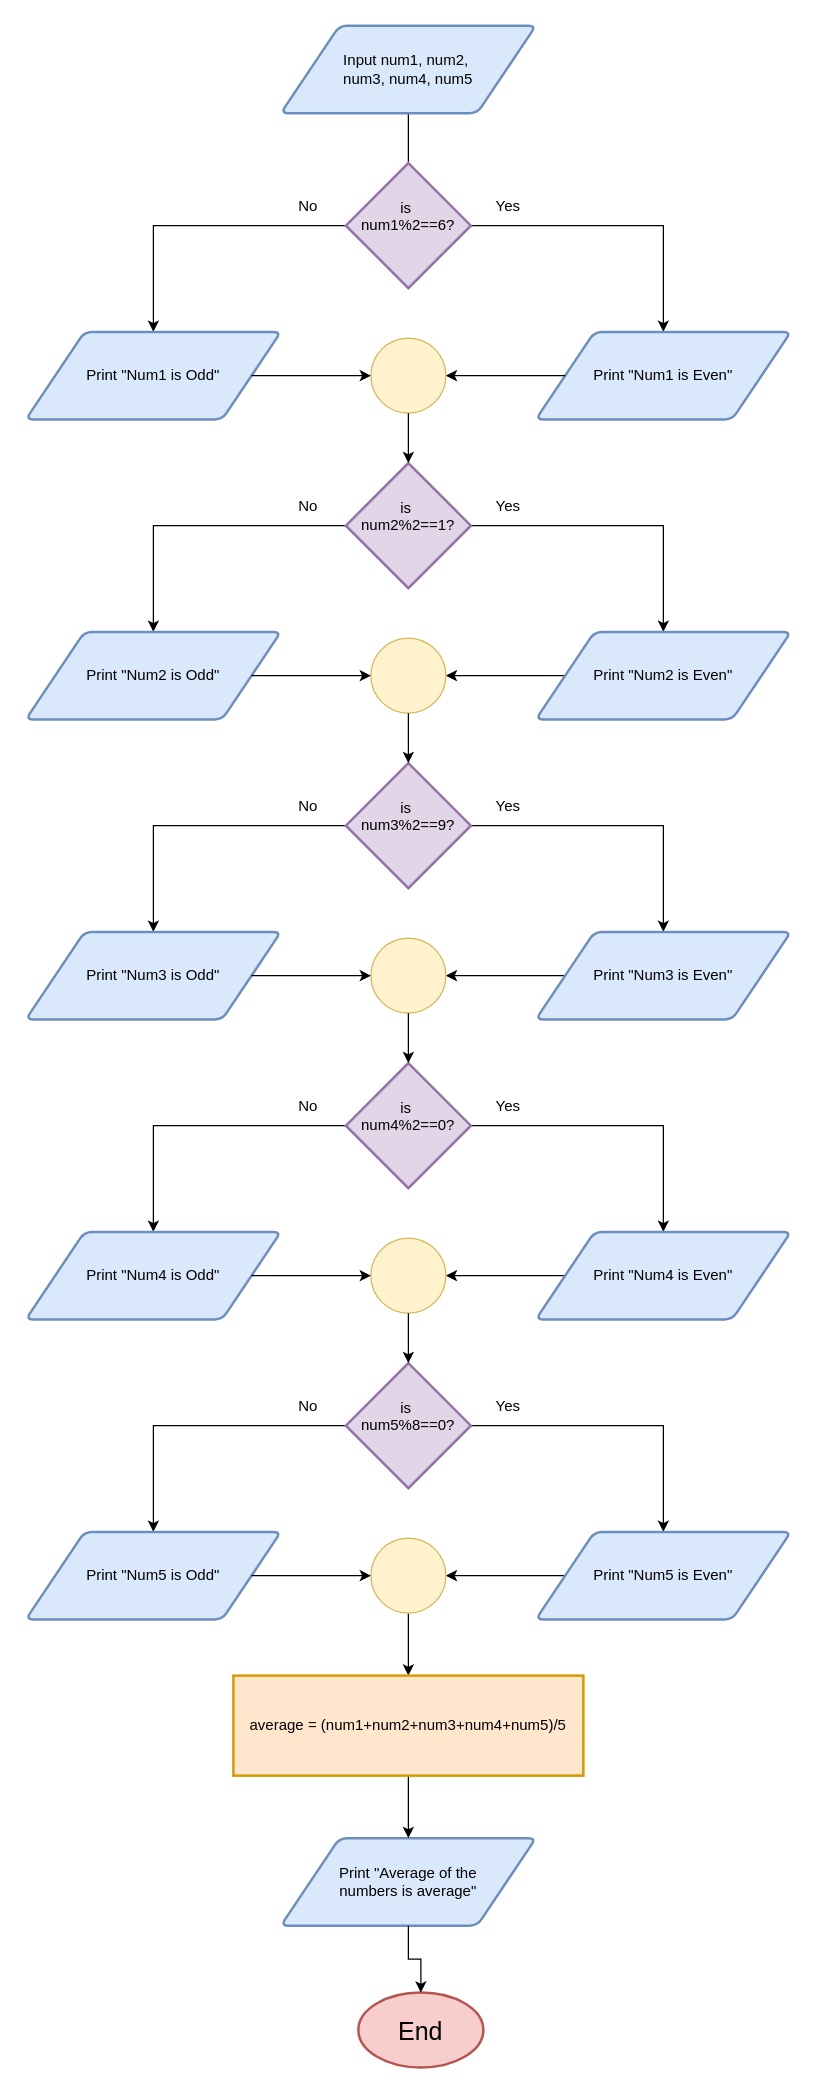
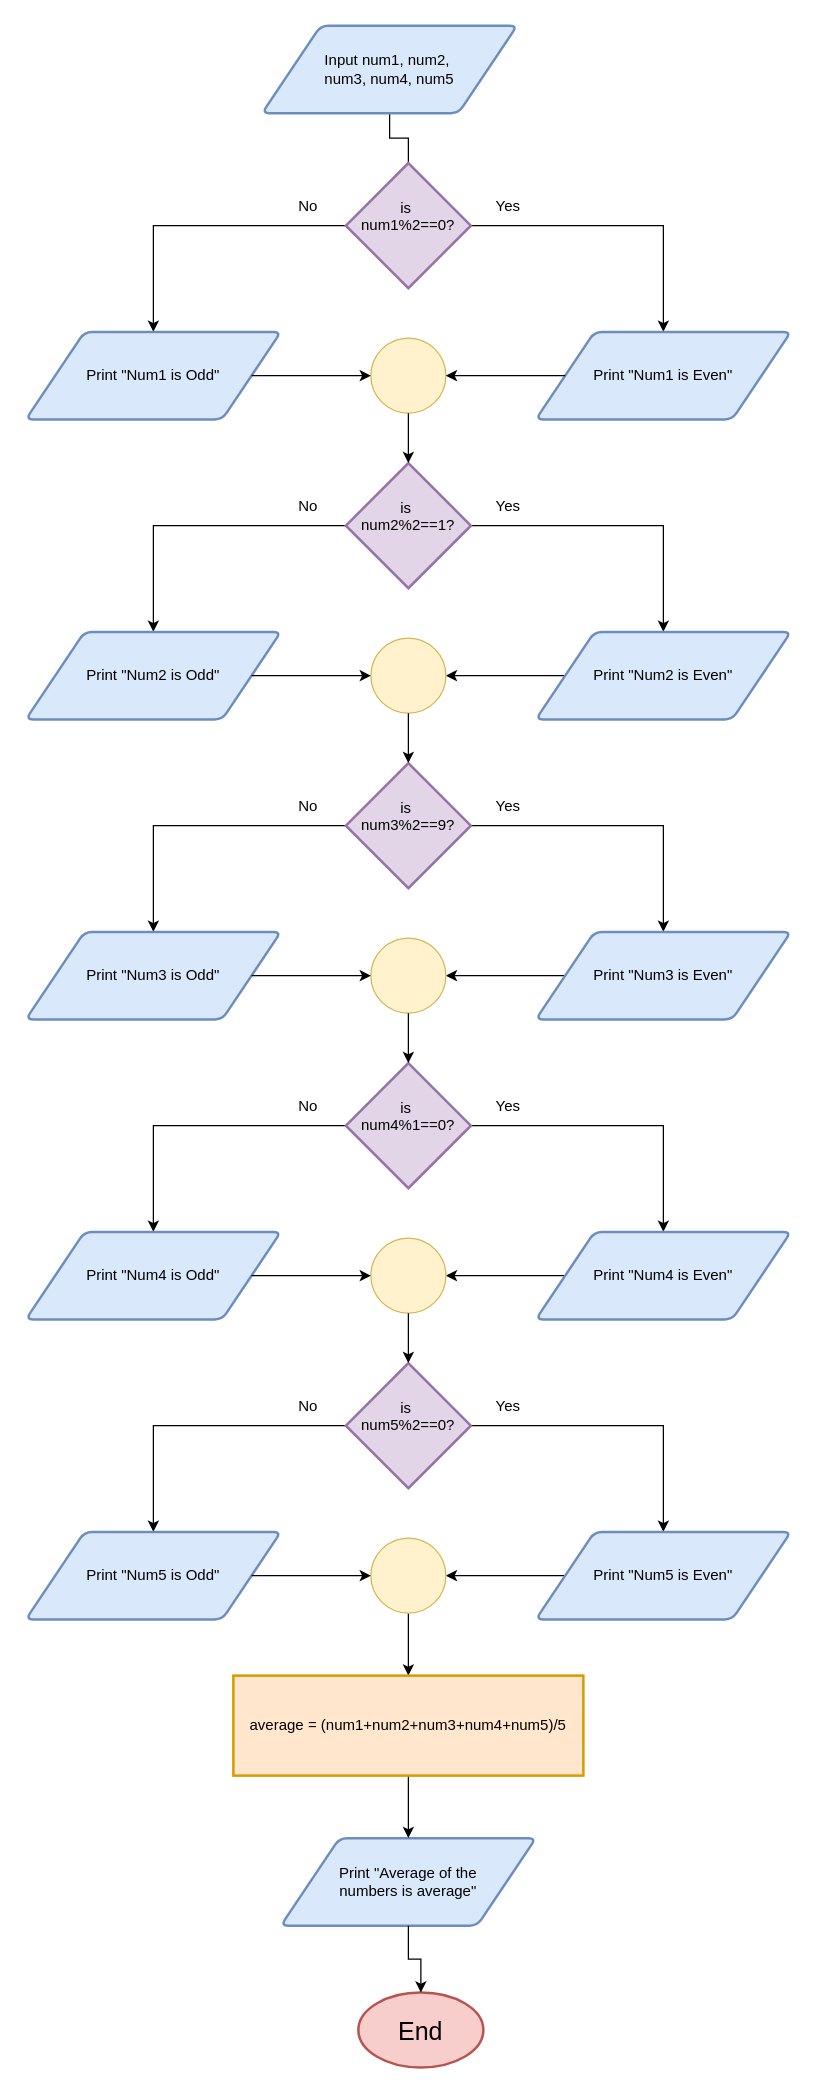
node "Input num1, num2, num3, num4, num5": moved (408, 69) -> (389, 69)
node "is num1%2==6?": label "is num1%2==6?" -> "is num1%2==0?"
node "is num4%2==0?": label "is num4%2==0?" -> "is num4%1==0?"
node "is num5%8==0?": label "is num5%8==0?" -> "is num5%2==0?"
